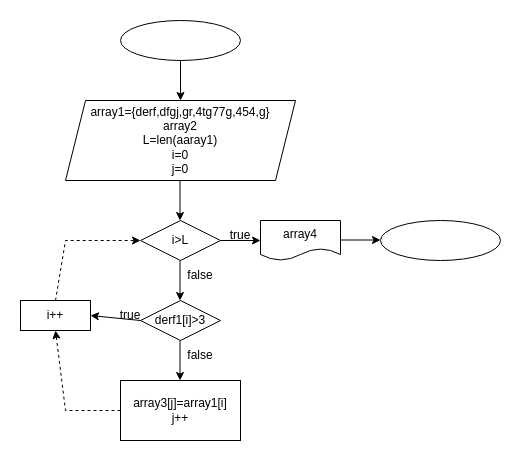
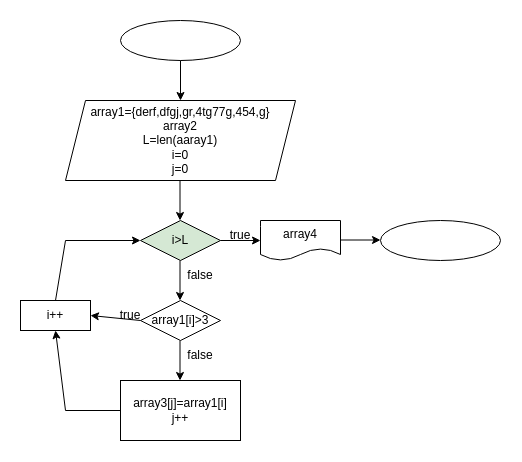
edge "i++" -> "i>L": style dashed -> solid
node "i>L": fillcolor #ffffff -> #d5e8d4
node "derf1[i]>3": label "derf1[i]>3" -> "array1[i]>3"
edge "array3[j]=array1[i] j++" -> "i++": style dashed -> solid
